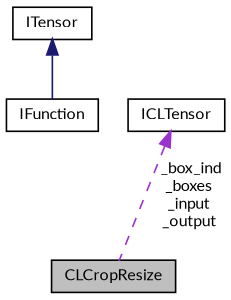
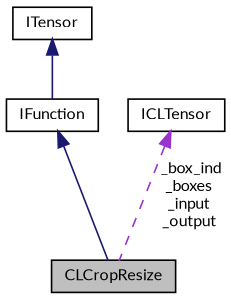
edge "CLCropResize" -> "IFunction": added
